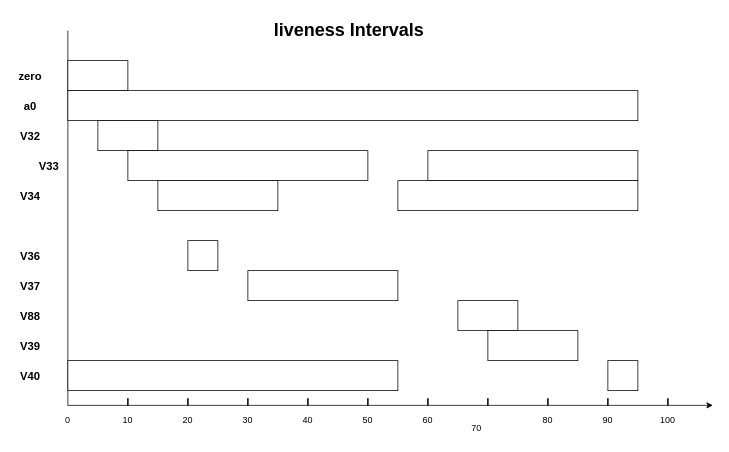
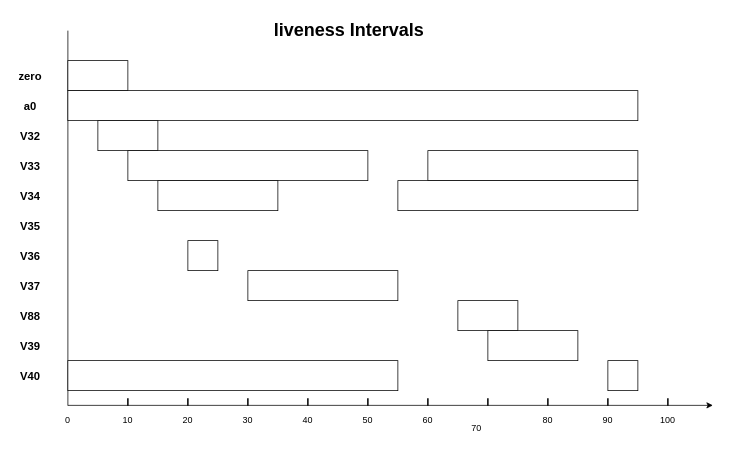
node "V33": moved (49, 165) -> (30, 165)
node "V35": added
